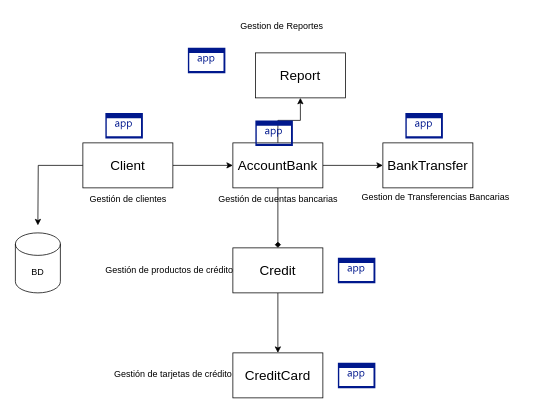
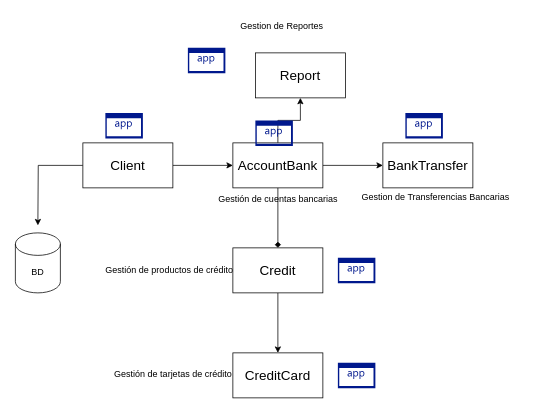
node "Gestión de clientes": removed
